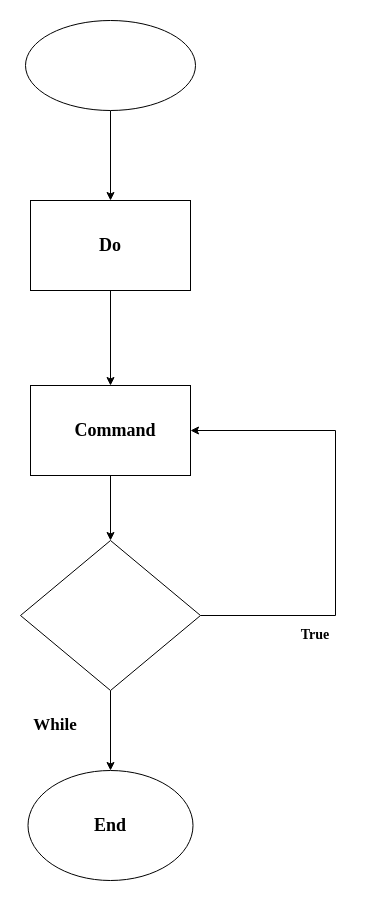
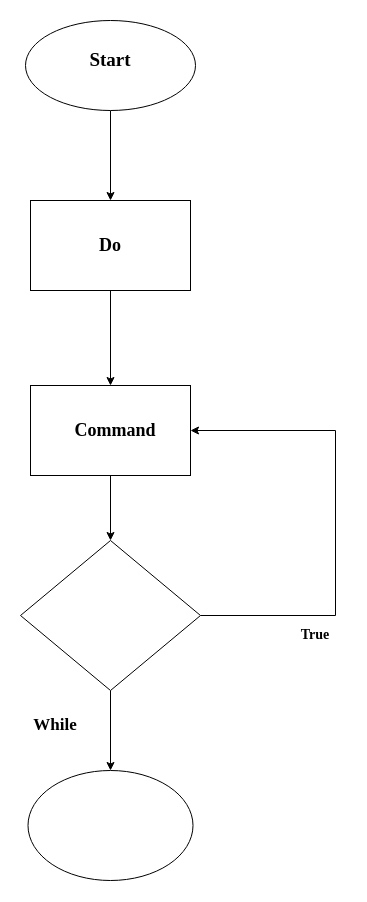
node "Start": added
node "End": removed
